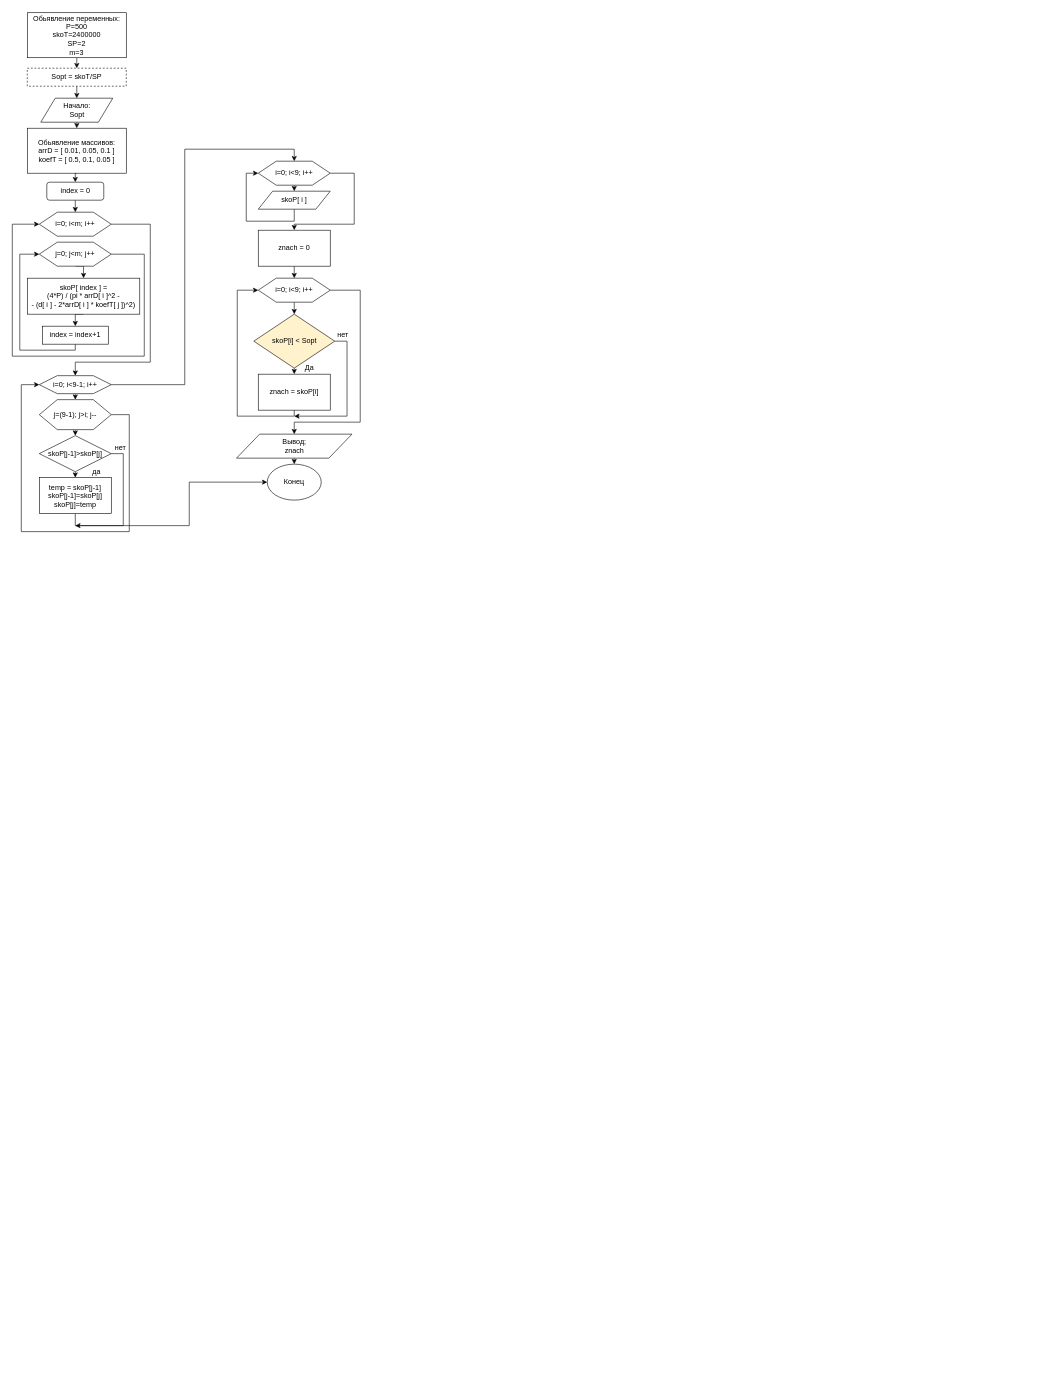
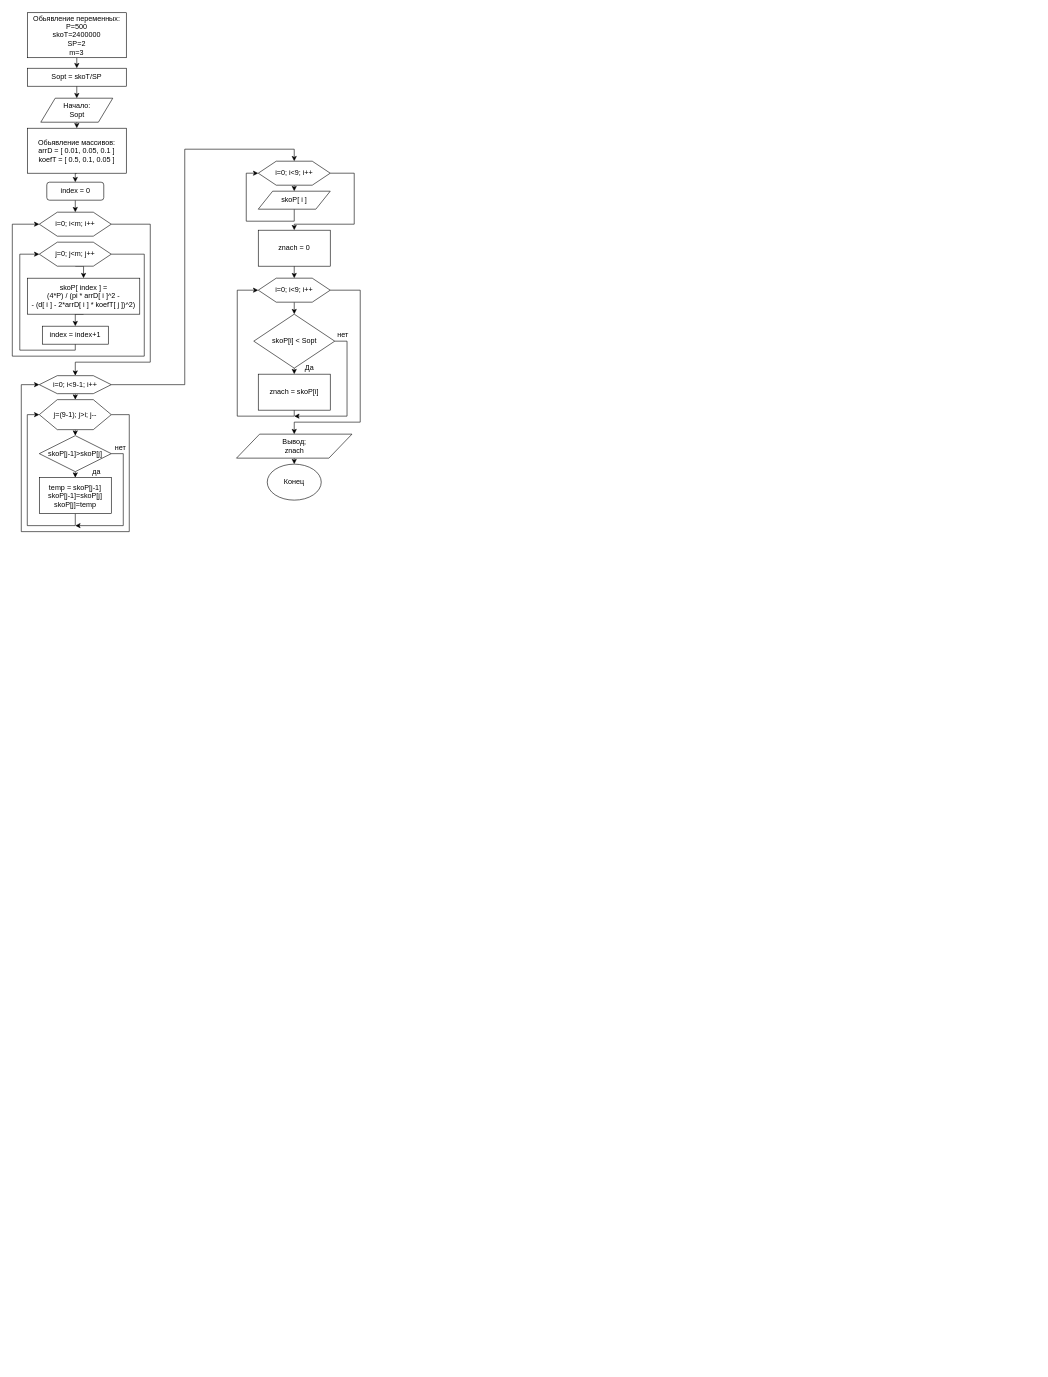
node "Sopt = skoT/SP": style dashed -> solid
node "skoP[i] < Sopt": fillcolor #fff2cc -> #ffffff
edge "temp = skoP[j-1] skoP[j-1]=skoP[j] skoP[j]=temp" -> "Конец": now "temp = skoP[j-1] skoP[j-1]=skoP[j] skoP[j]=temp" -> "j=(9-1); j>i; j--"
